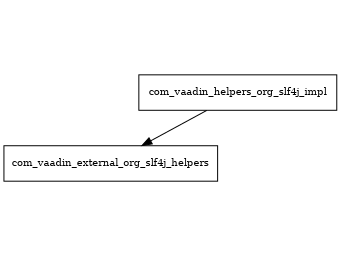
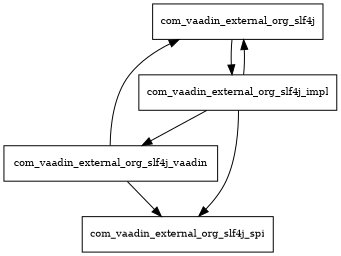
node "com_vaadin_external_org_slf4j": added
node "com_vaadin_helpers_org_slf4j_impl": label "com_vaadin_helpers_org_slf4j_impl" -> "com_vaadin_external_org_slf4j_impl"
node "com_vaadin_external_org_slf4j_helpers": label "com_vaadin_external_org_slf4j_helpers" -> "com_vaadin_external_org_slf4j_vaadin"
node "com_vaadin_external_org_slf4j_spi": added
